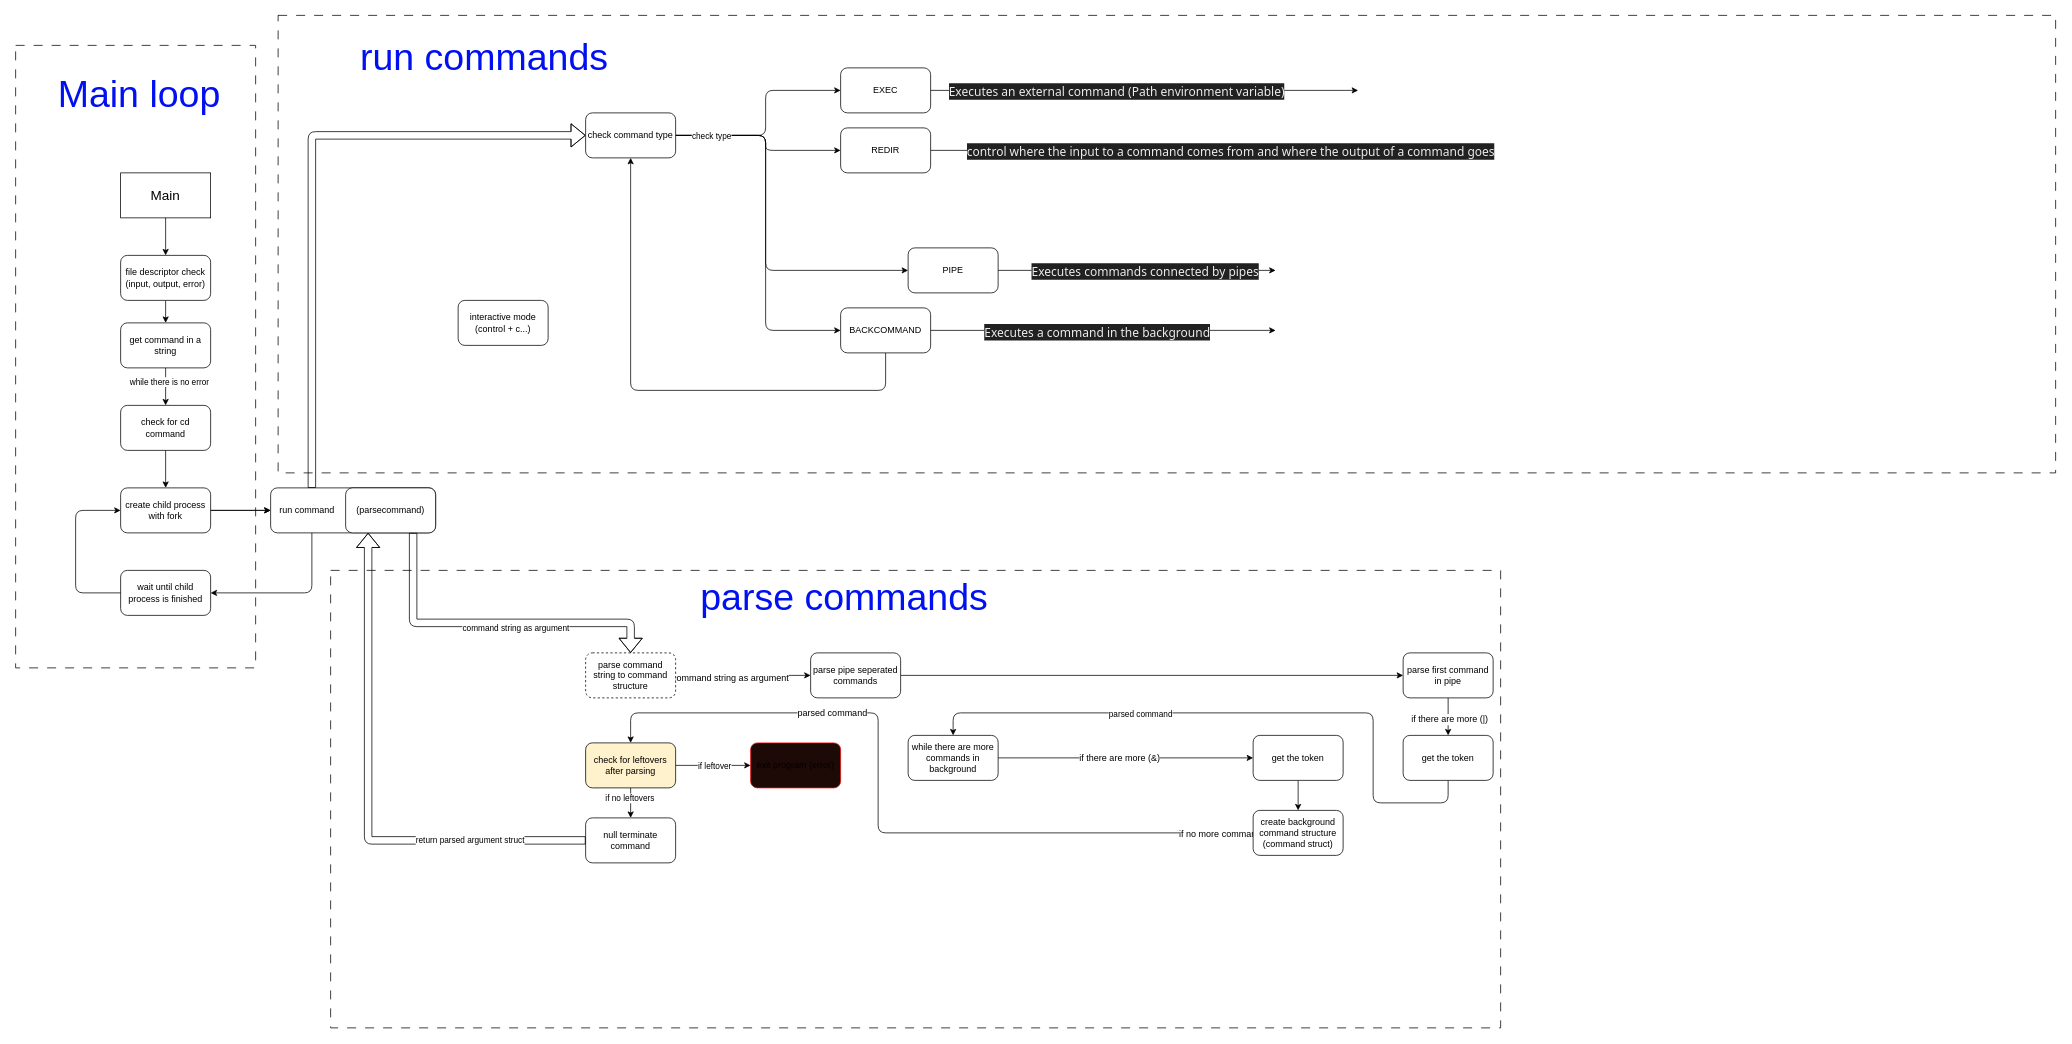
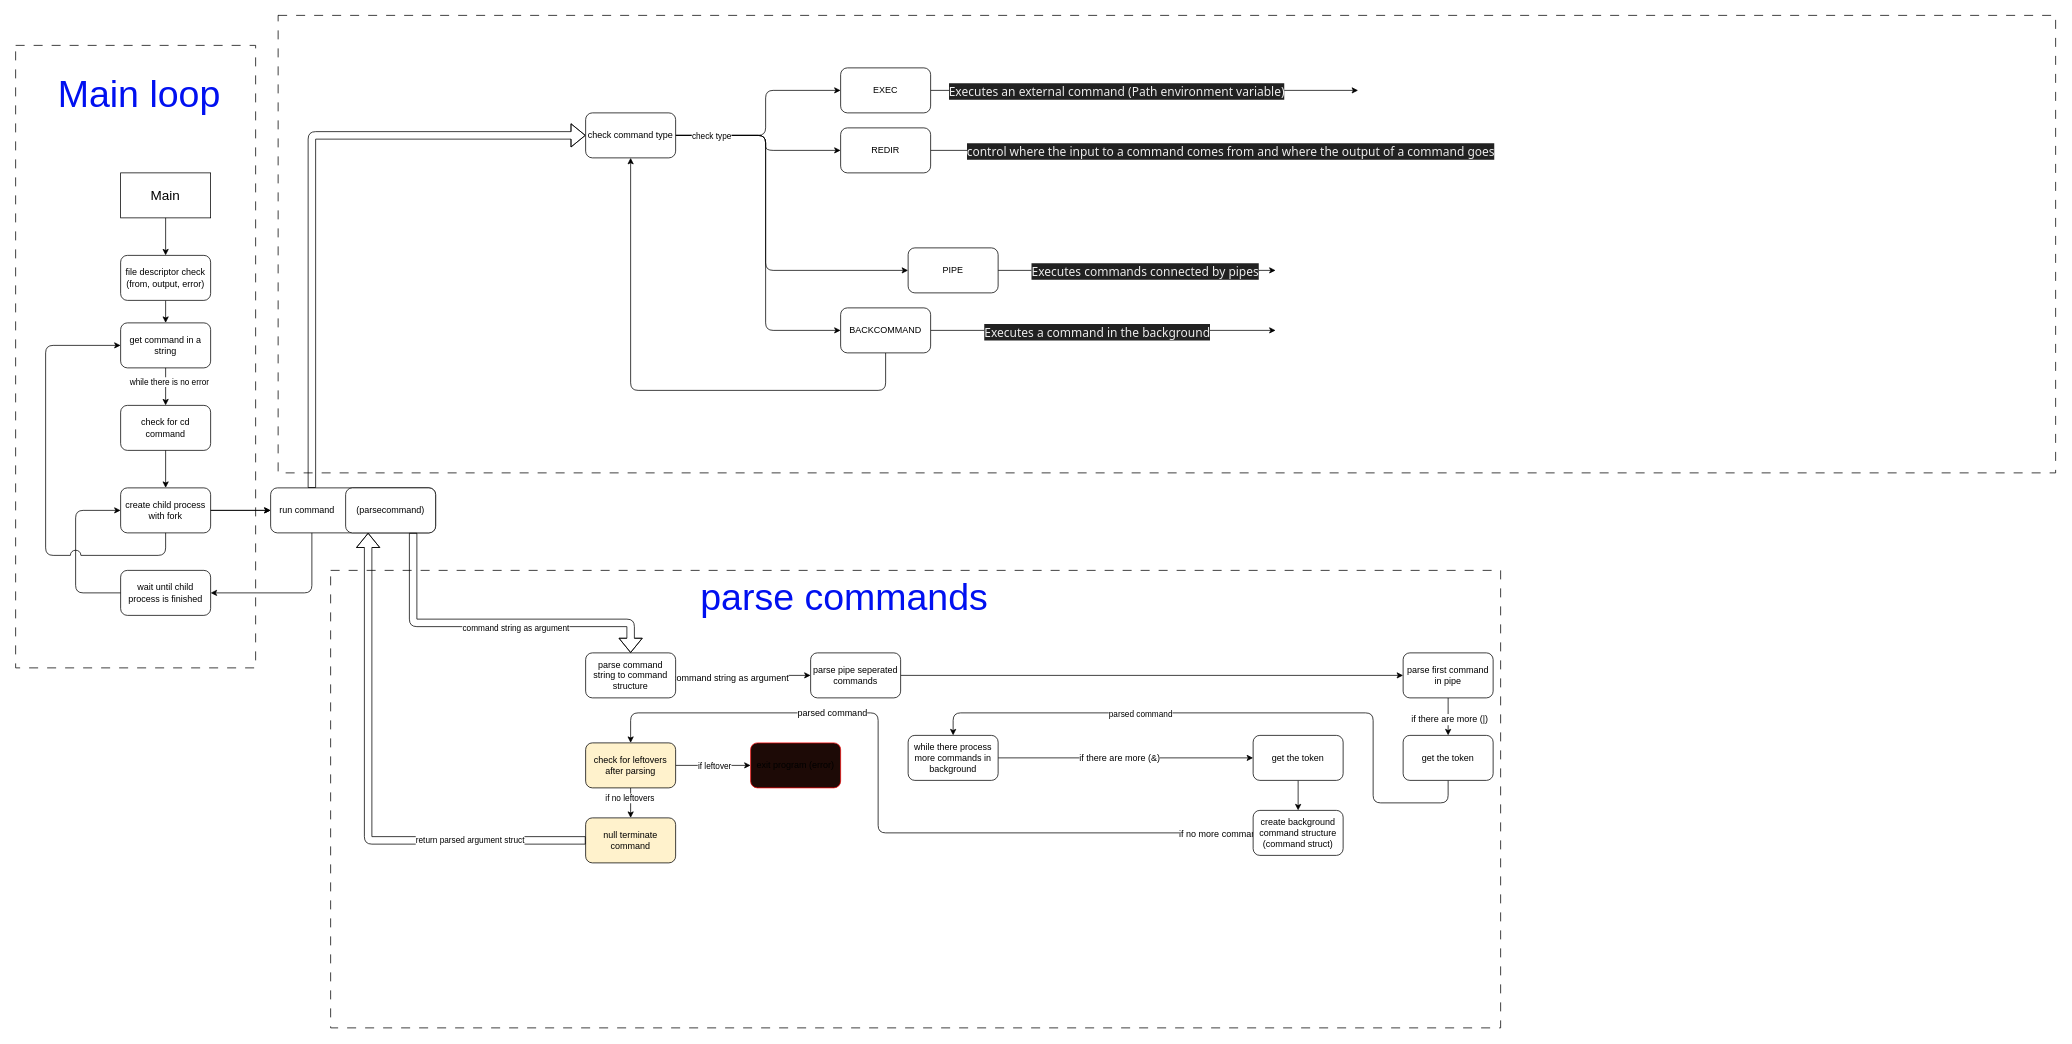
node "run commands": removed
node "file descriptor check (input, output, error)": label "file descriptor check (input, output, error)" -> "file descriptor check (from, output, error)"
node "interactive mode (control + c...)": removed
edge "create child process with fork" -> "get command in a string": added
node "parse command string to command structure": style dashed -> solid
node "while there are more commands in background": label "while there are more commands in background" -> "while there process more commands in background"
node "null terminate command": fillcolor #ffffff -> #fff2cc
